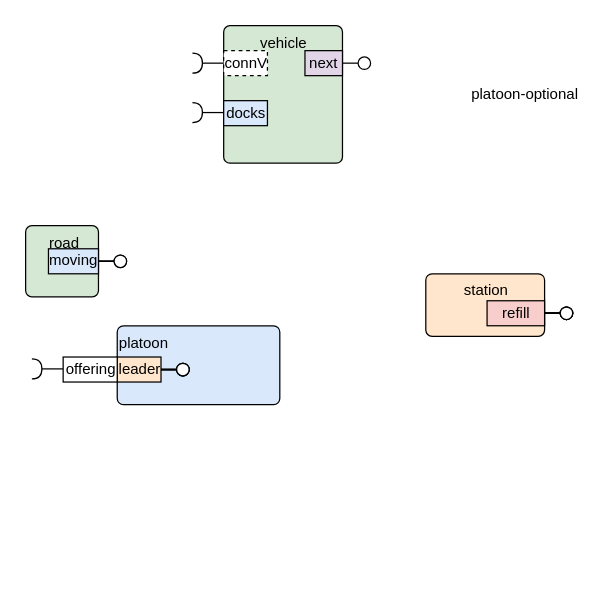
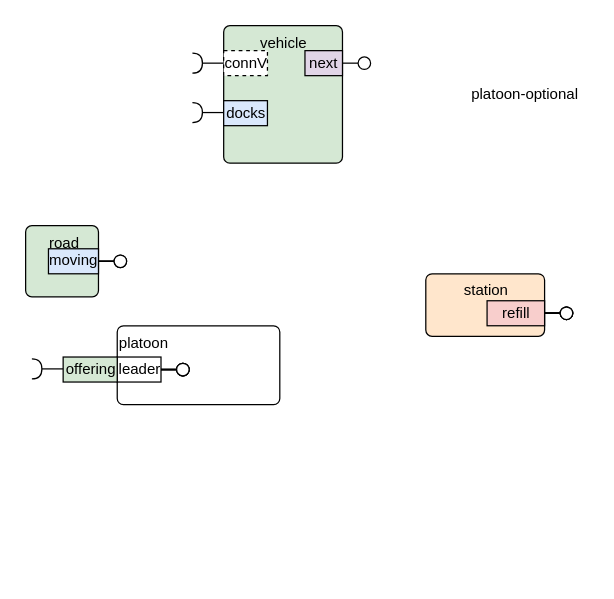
node "platoon": fillcolor #dae8fc -> #ffffff
node "offering": fillcolor #ffffff -> #d5e8d4
node "leader": fillcolor #ffe6cc -> #ffffff
